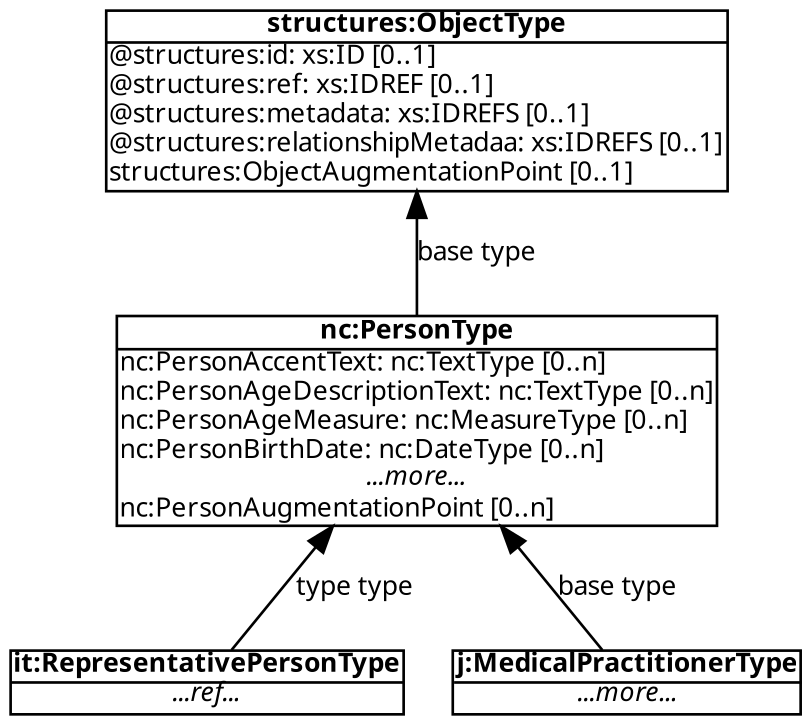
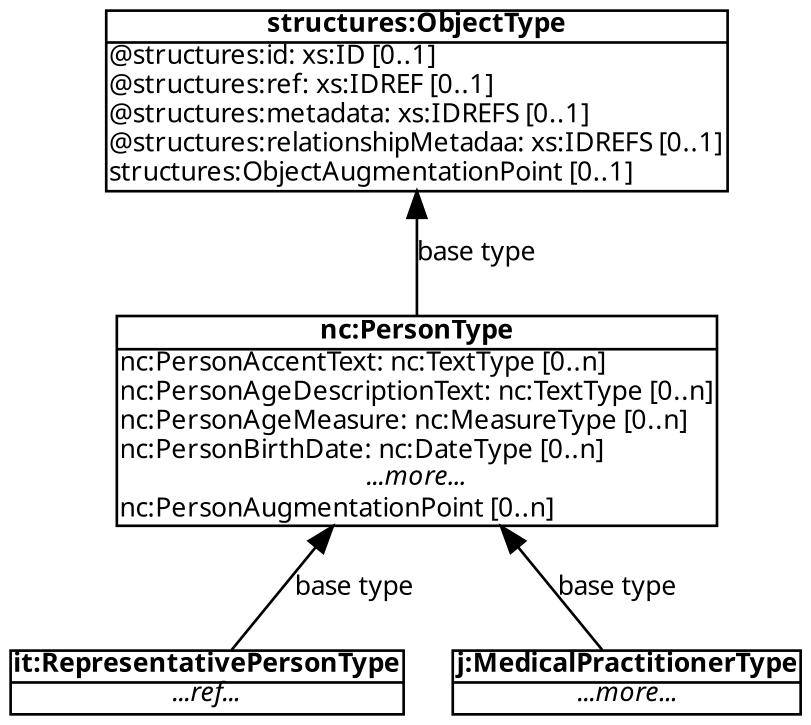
edge "nc:PersonType" -- "it:RepresentativePersonType": label "type type" -> "base type"
